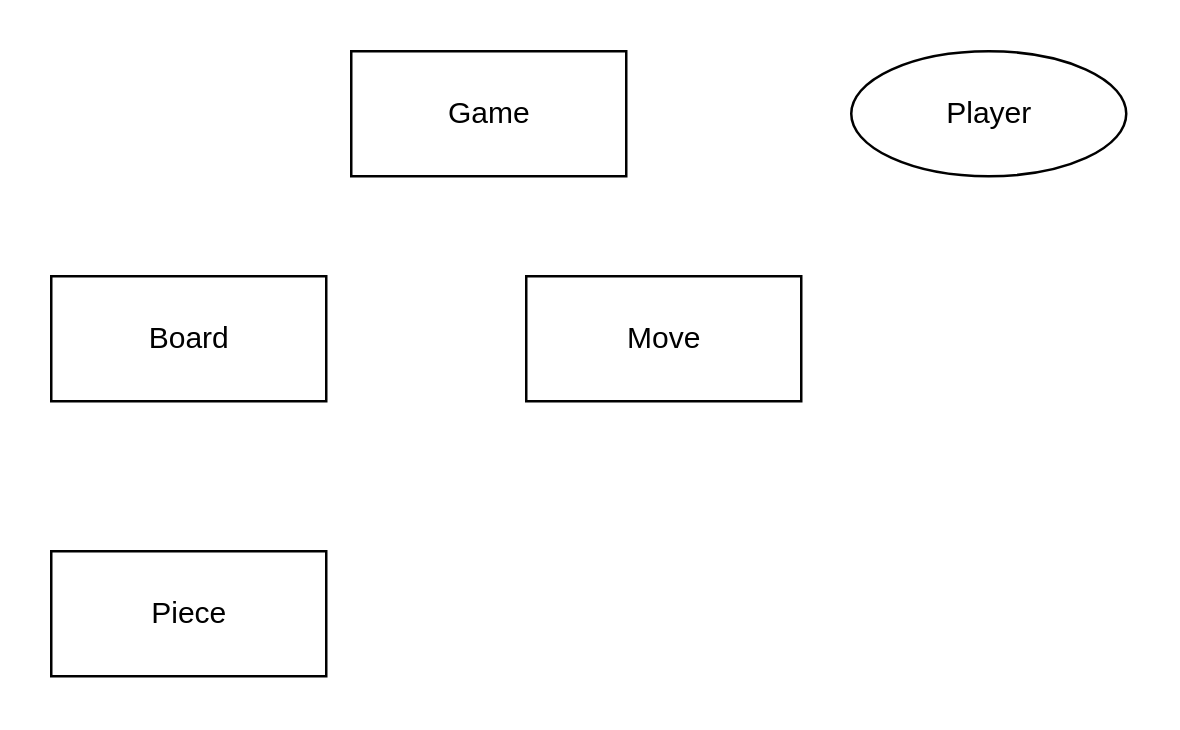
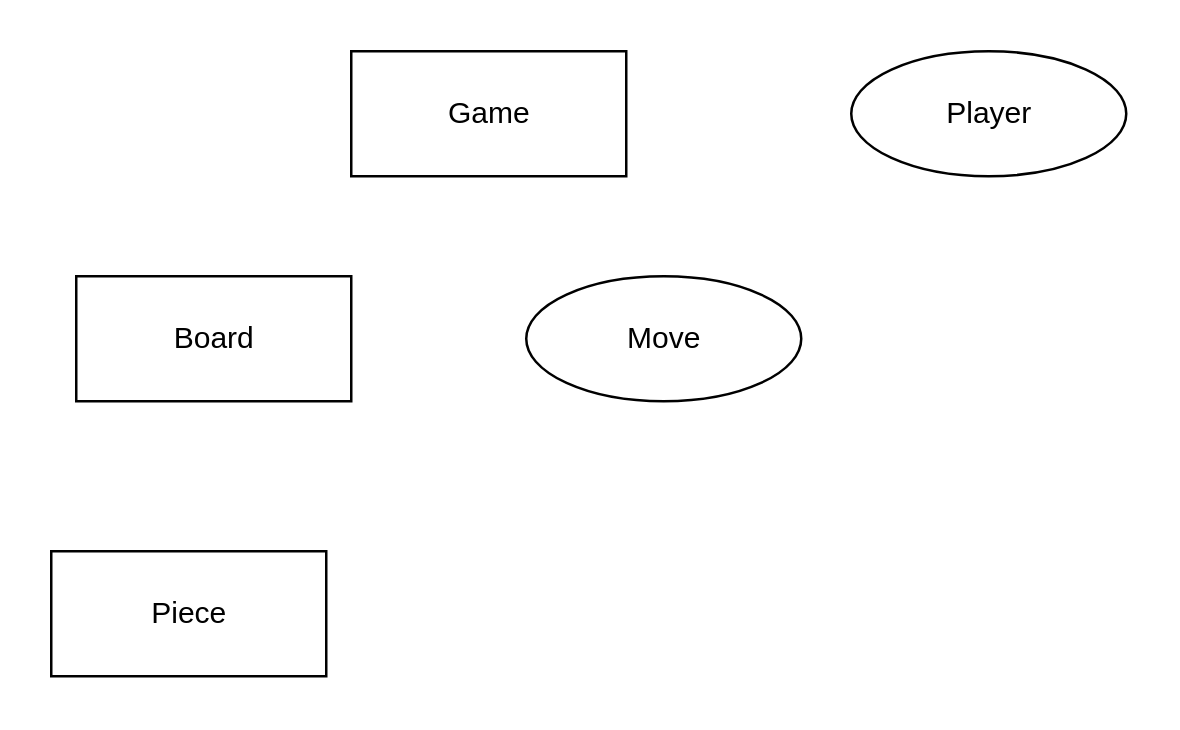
node "Board": moved (189, 339) -> (214, 339)
node "Move": shape rectangle -> ellipse
